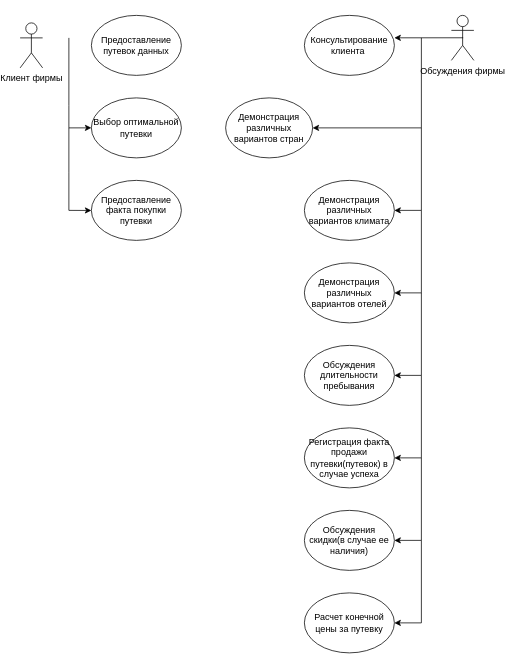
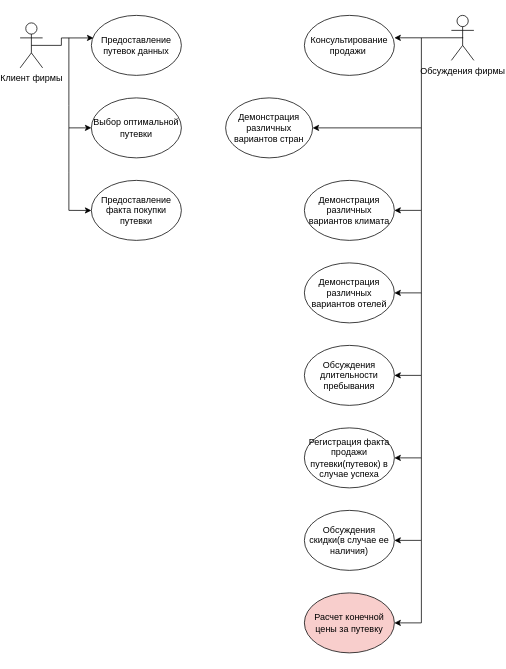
edge "Клиент фирмы" -> "Предоставление путевок данных": added
node "Консультирование клиента": label "Консультирование клиента" -> "Консультирование продажи"
node "Расчет конечной цены за путевку": fillcolor #ffffff -> #f8cecc
